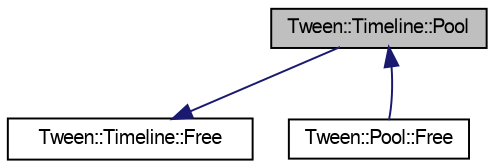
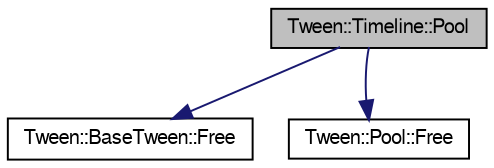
edge "Tween::Pool::Free" -> "Tween::Timeline::Pool": reversed
node "Tween::Timeline::Free": label "Tween::Timeline::Free" -> "Tween::BaseTween::Free"
